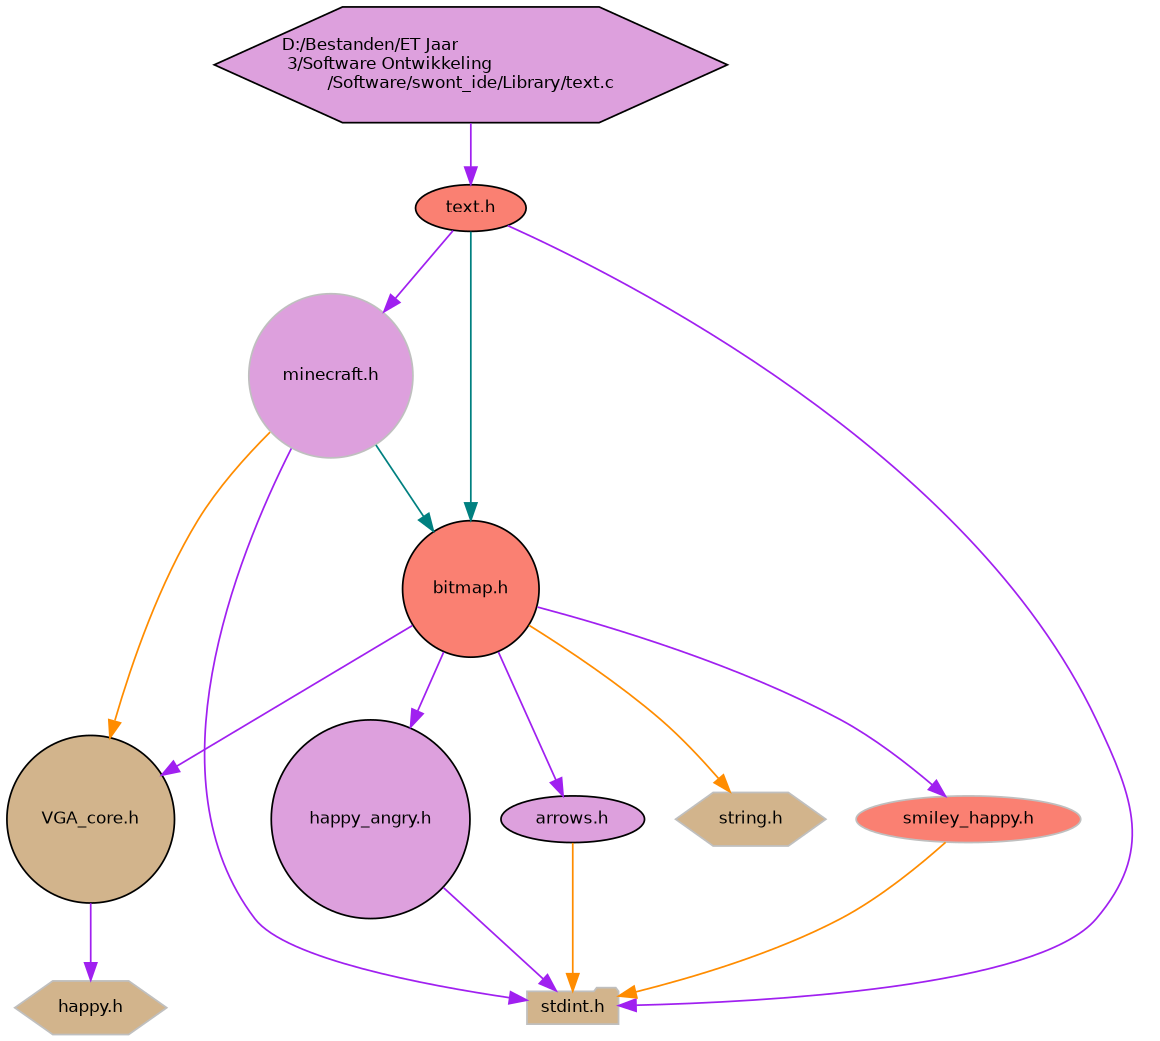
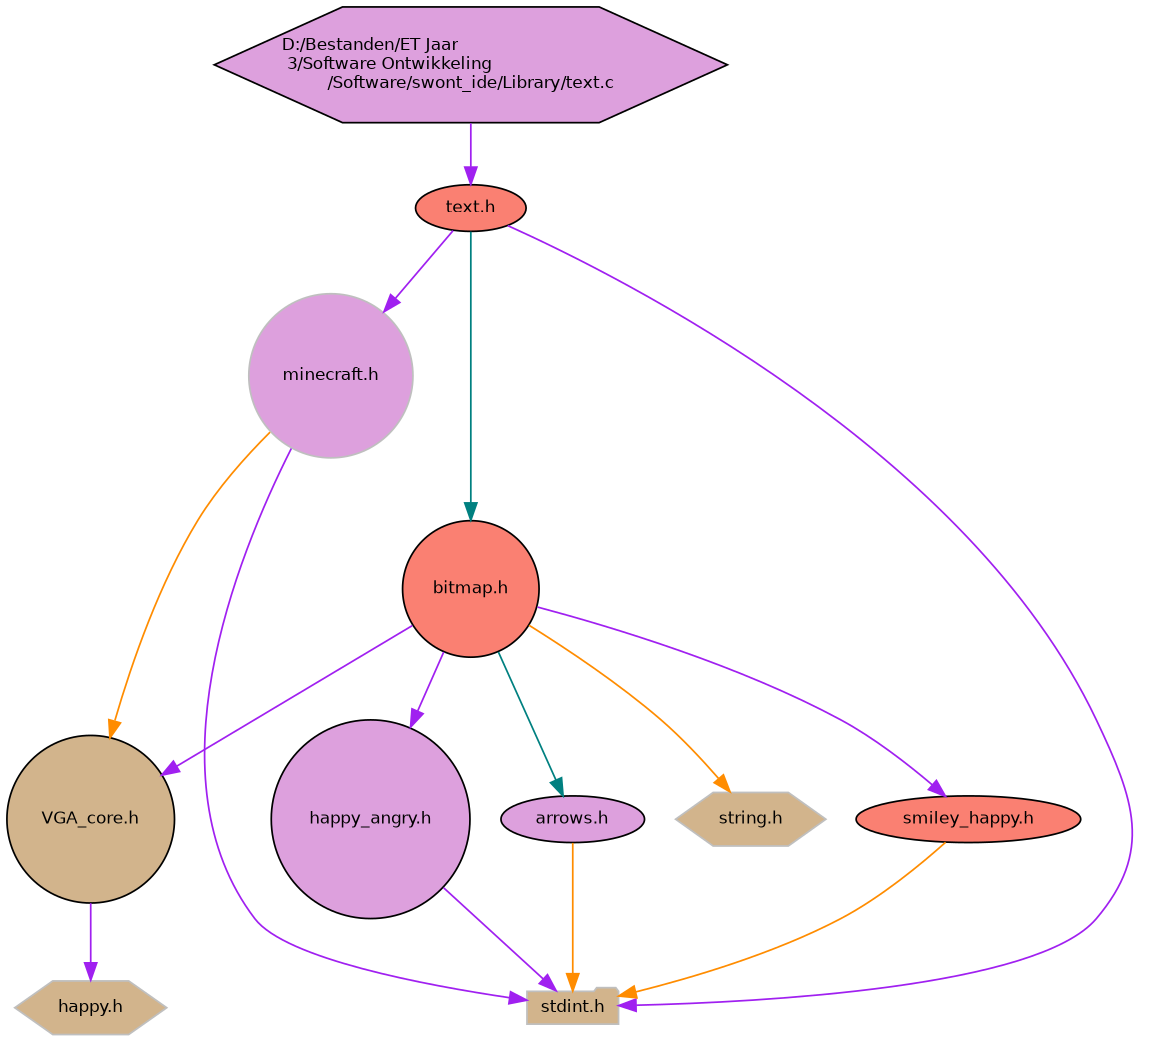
edge "minecraft.h" -> "bitmap.h": removed
edge "bitmap.h" -> "arrows.h": color purple -> teal
node "smiley_happy.h": color grey75 -> black
